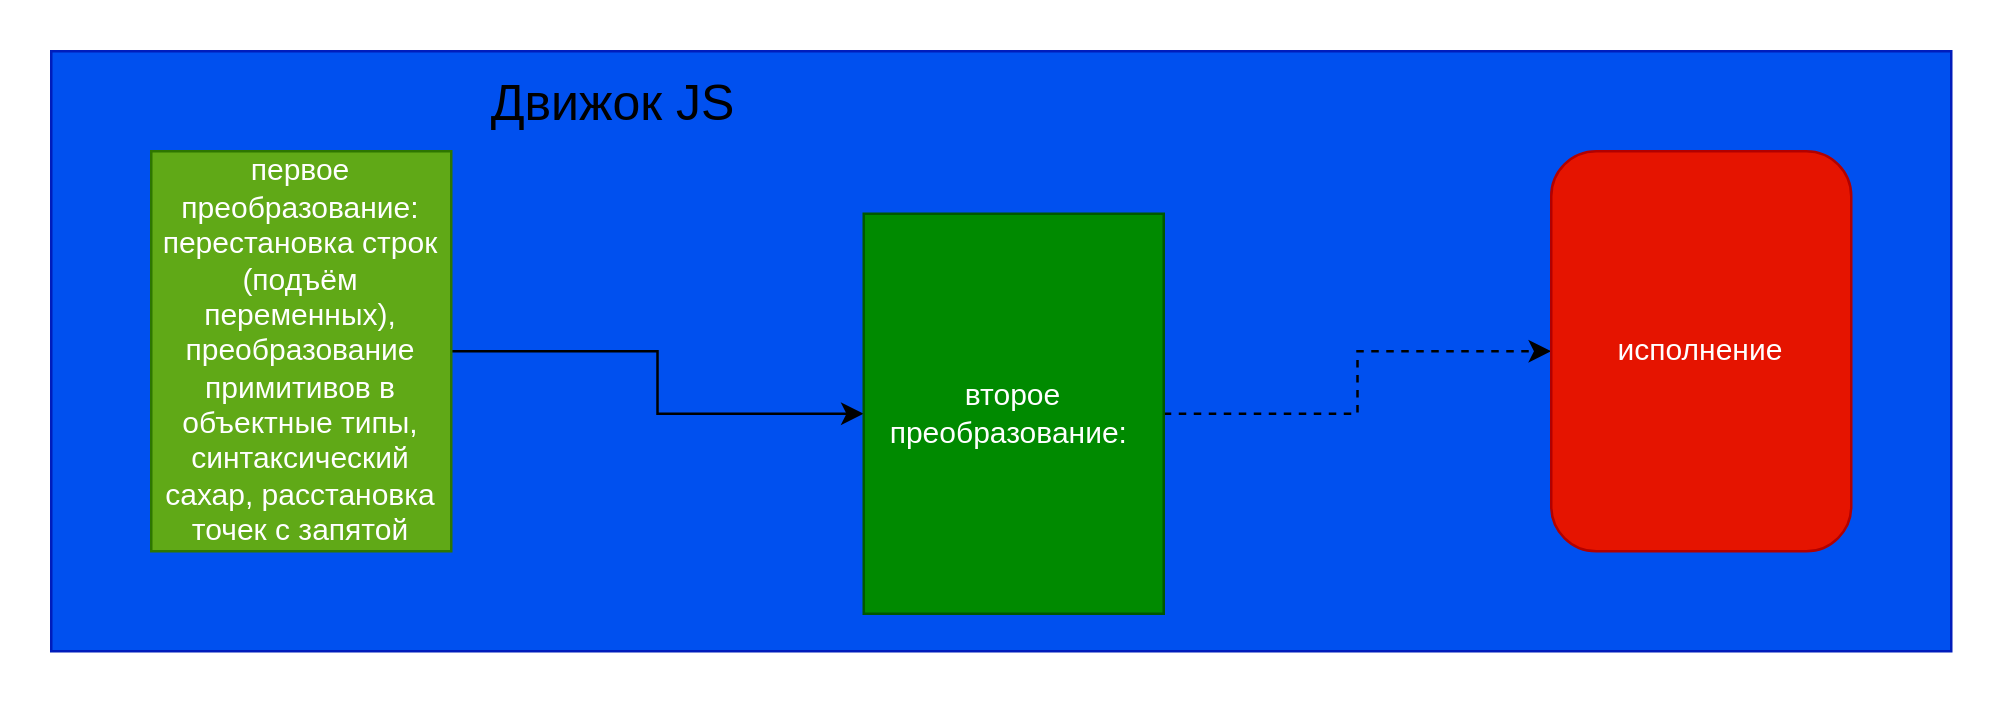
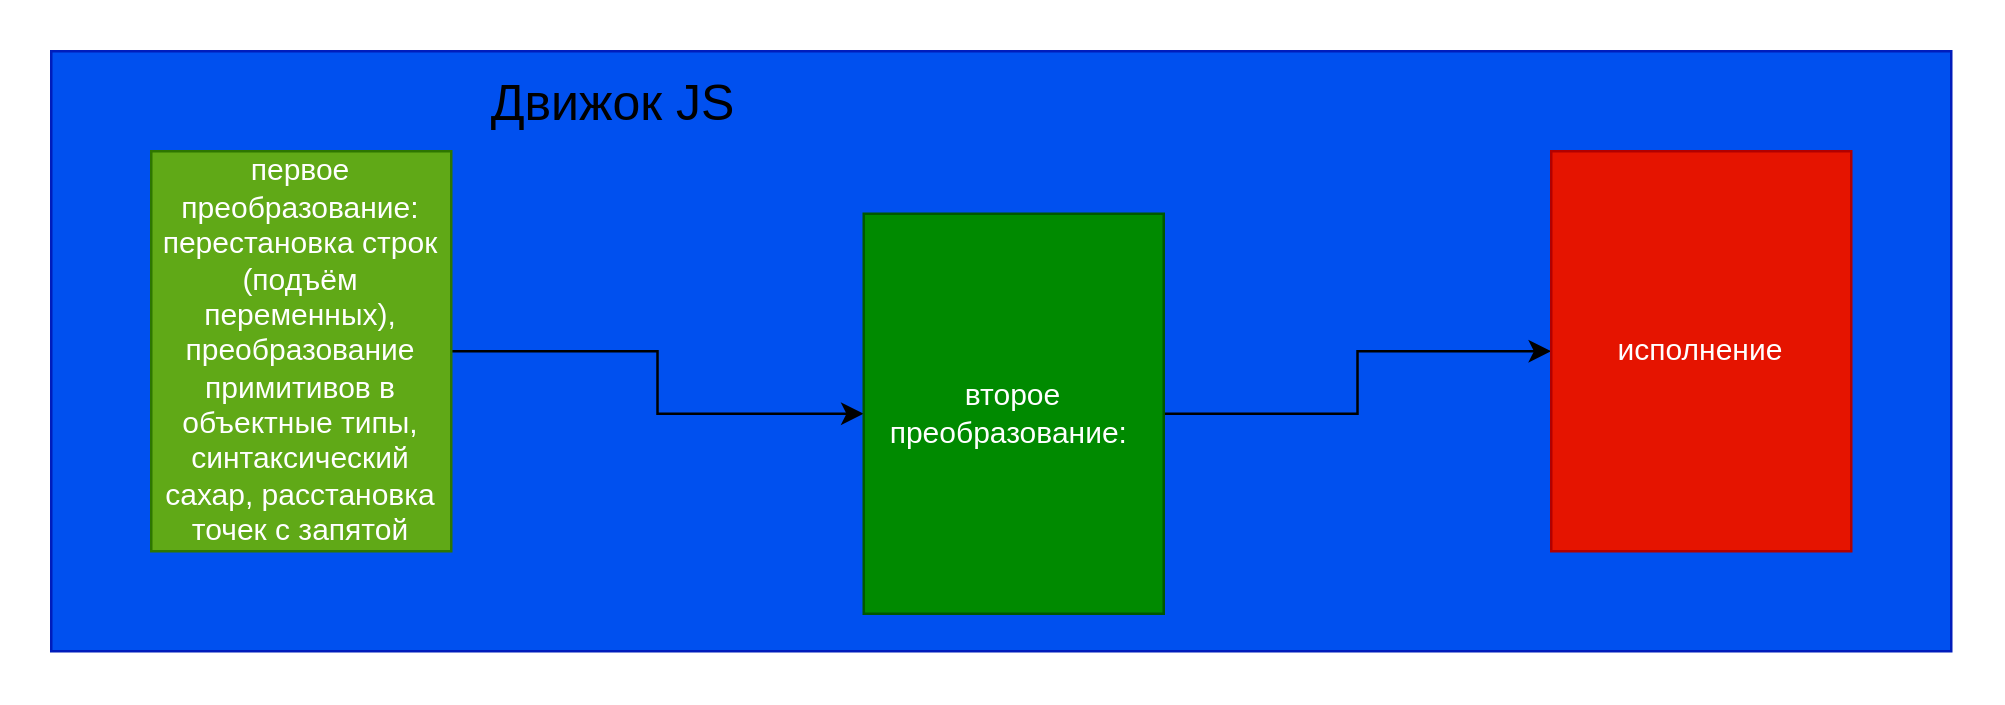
node "исполнение": shape rounded rectangle -> rectangle
edge "второе преобразование:" -> "исполнение": style dashed -> solid
